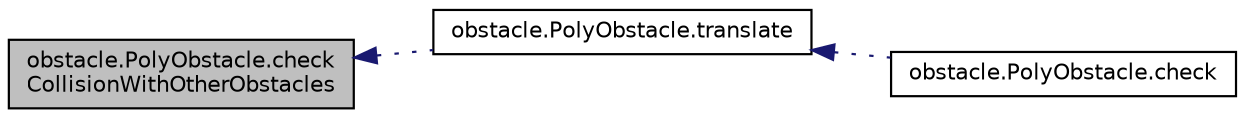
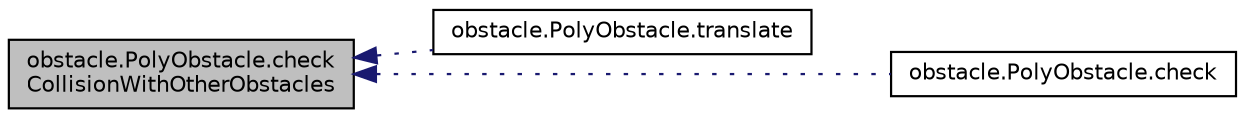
edge "obstacle.PolyObstacle.check" -> "obstacle.PolyObstacle.translate": now "obstacle.PolyObstacle.check" -> "obstacle.PolyObstacle.check CollisionWithOtherObstacles"
